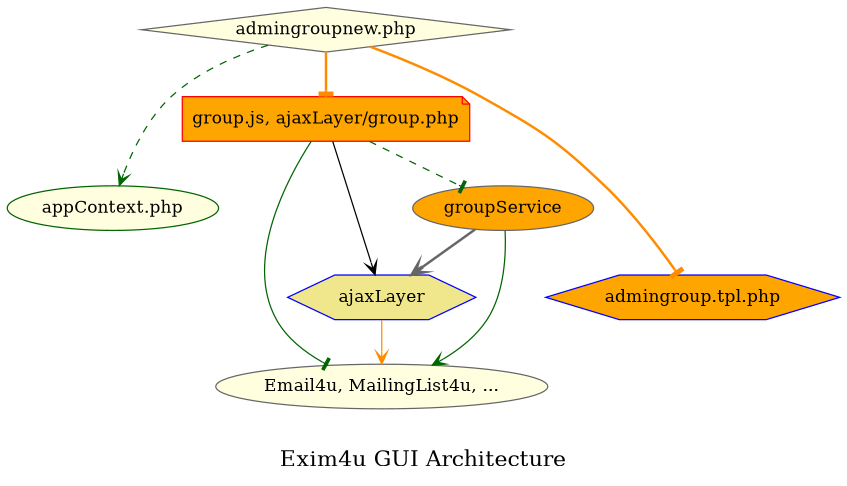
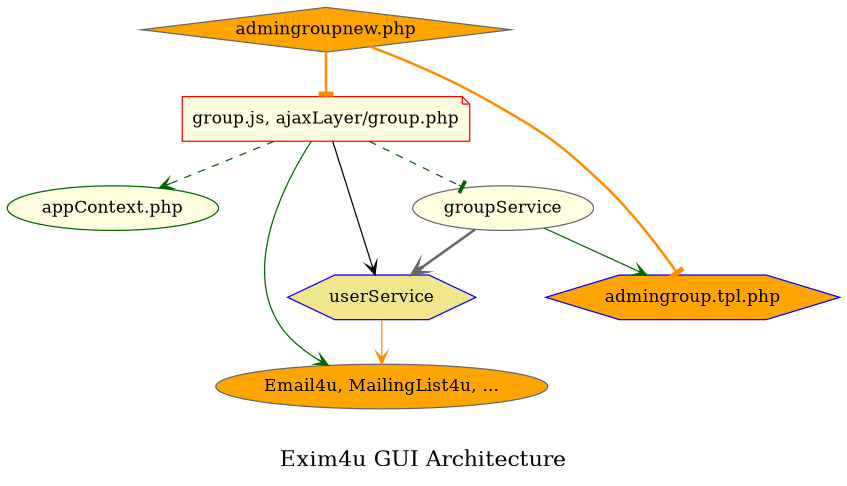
node "admingroupnew.php": fillcolor lightyellow -> orange
edge "admingroupnew.php" -> "appContext.php": now "group.js, ajaxLayer/group.php" -> "appContext.php"
node "group.js, ajaxLayer/group.php": fillcolor orange -> lightyellow
node "groupService": fillcolor orange -> lightyellow
edge "group.js, ajaxLayer/group.php" -> "Email4u, MailingList4u, ...": arrowhead tee -> vee
node "ajaxLayer": label "ajaxLayer" -> "userService"
edge "groupService" -> "Email4u, MailingList4u, ...": now "groupService" -> "admingroup.tpl.php"
node "Email4u, MailingList4u, ...": fillcolor lightyellow -> orange
